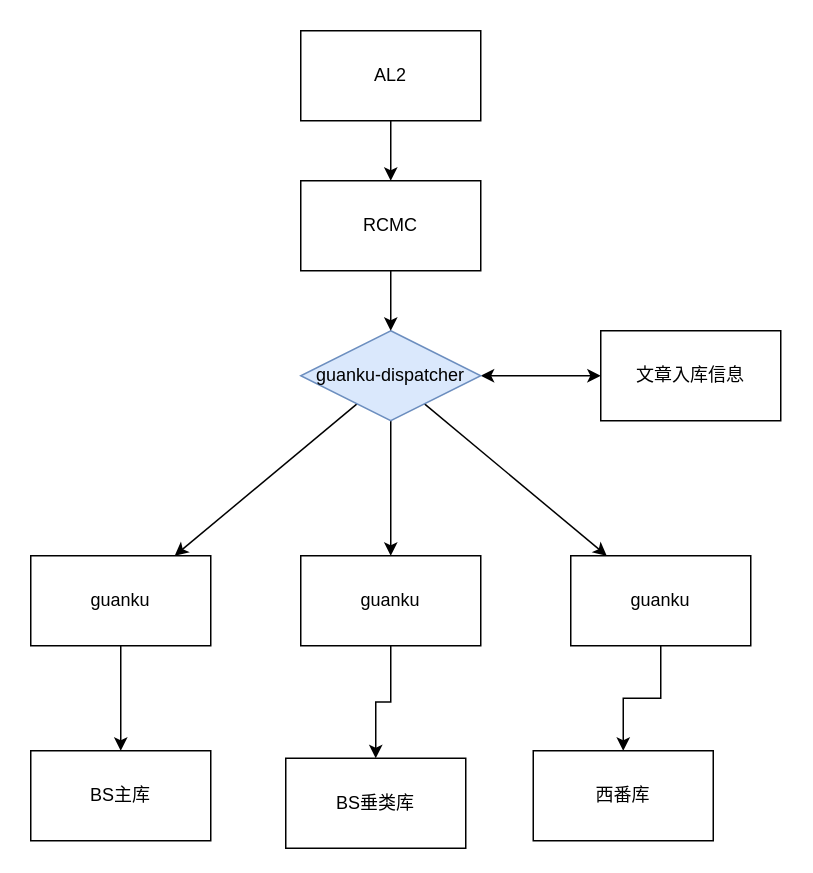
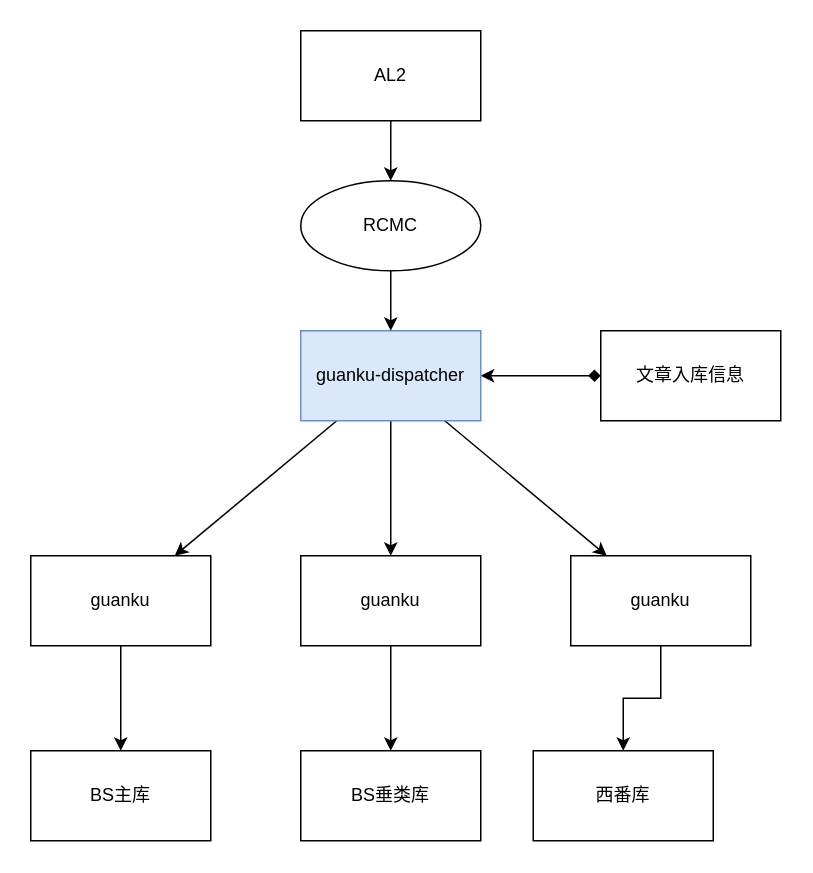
node "RCMC": shape rectangle -> ellipse
node "guanku-dispatcher": shape diamond -> rectangle
edge "guanku-dispatcher" -- "文章入库信息": arrowhead classic -> diamond
node "BS垂类库": moved (376, 803) -> (391, 796)
